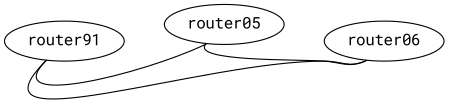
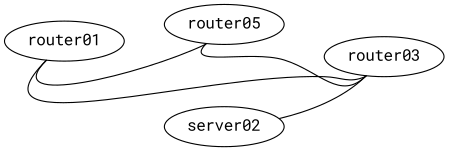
node "router91": label "router91" -> "router01"
node "router06": label "router06" -> "router03"
node "server02": added
